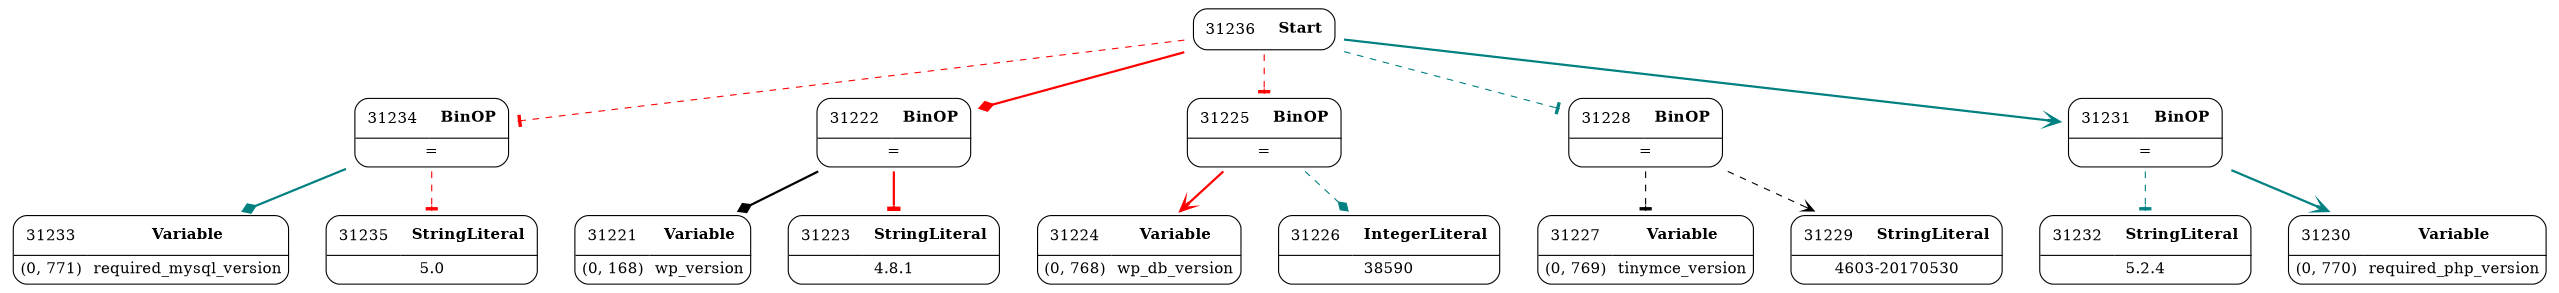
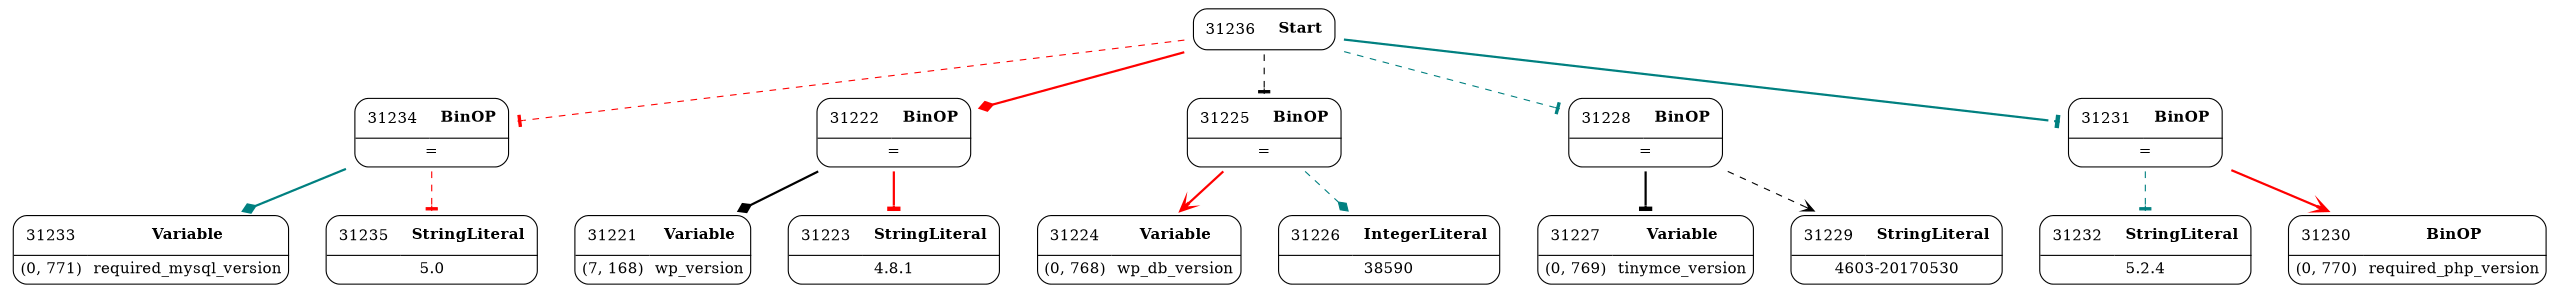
edge "31236" -> "31225": color red -> black
edge "31236" -> "31231": arrowhead vee -> tee
edge "31228" -> "31227": style dashed -> bold
edge "31231" -> "31230": color teal -> red
node "31230": text "Variable" -> "BinOP"
node "31221": text "(0, 168)" -> "(7, 168)"
